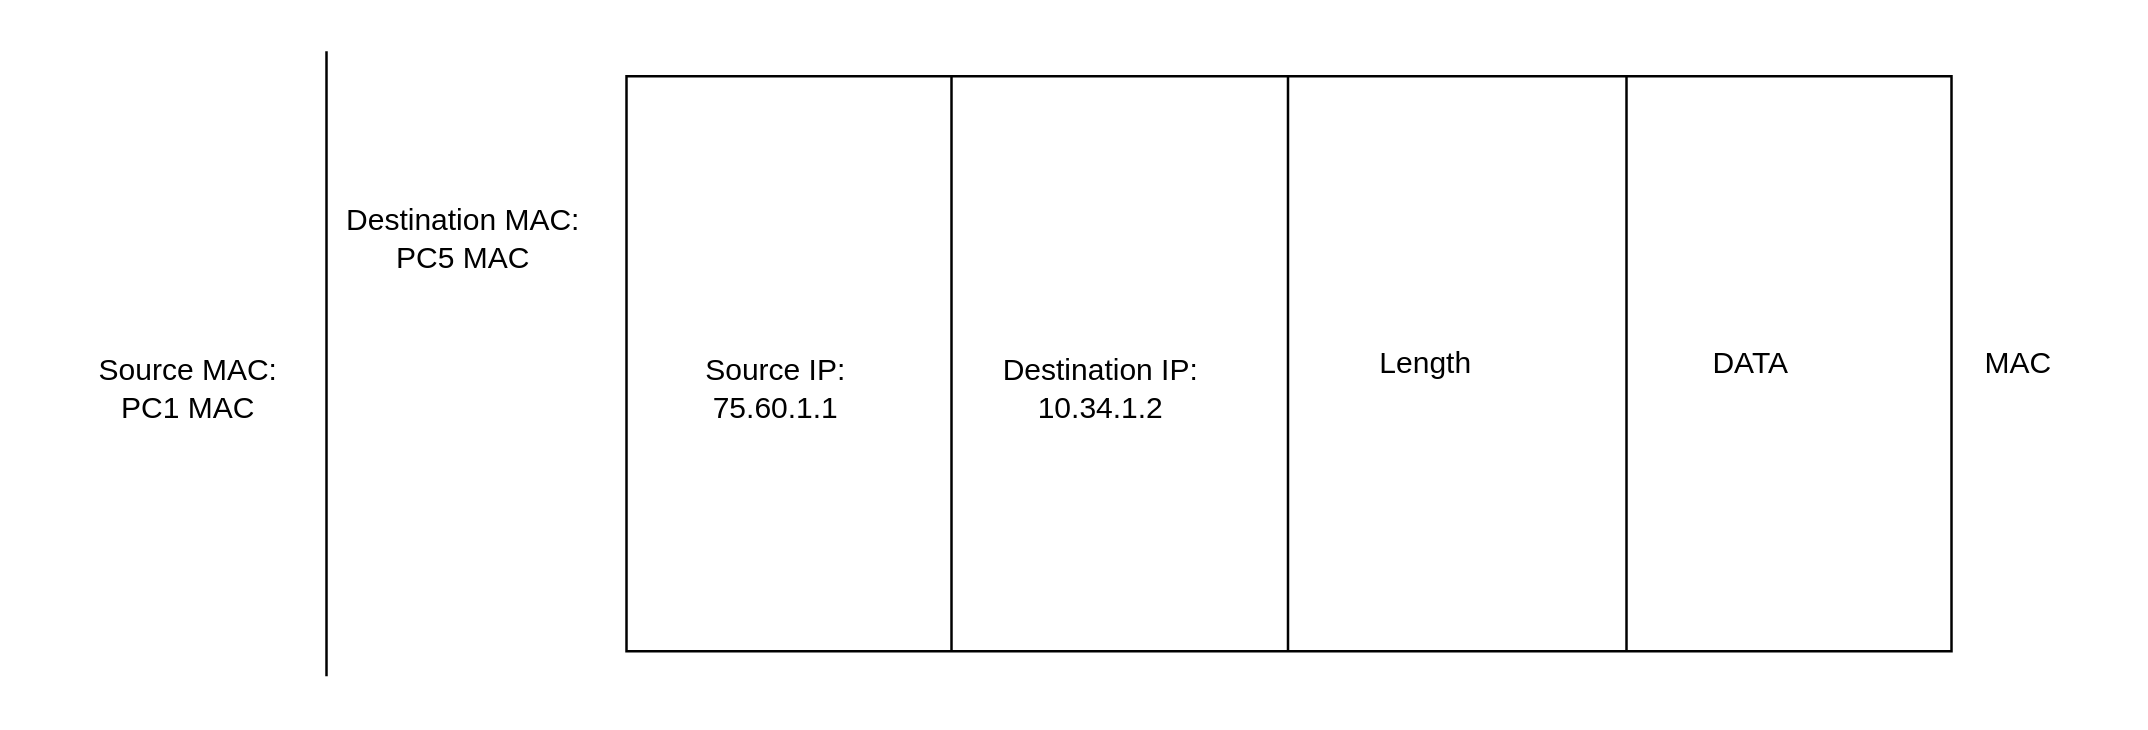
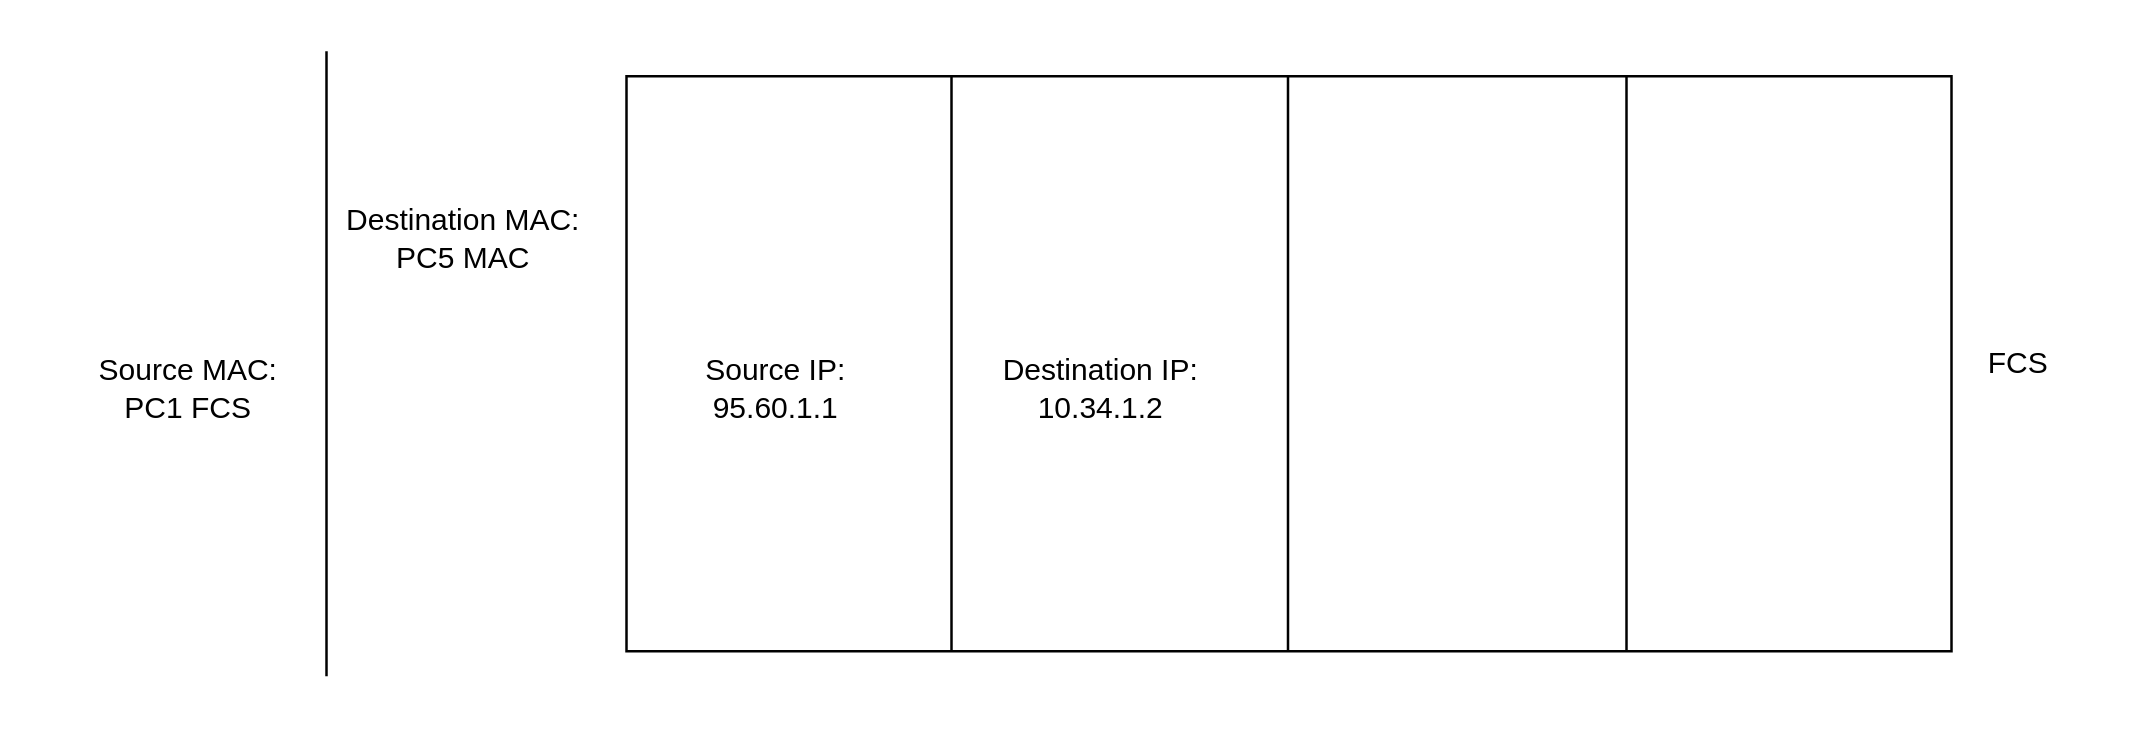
node "Length": removed
node "DATA": removed
node "MAC": label "MAC" -> "FCS"
node "Source MAC: PC1 MAC": label "Source MAC: PC1 MAC" -> "Source MAC: PC1 FCS"
node "Source IP: 75.60.1.1": label "Source IP: 75.60.1.1" -> "Source IP: 95.60.1.1"
